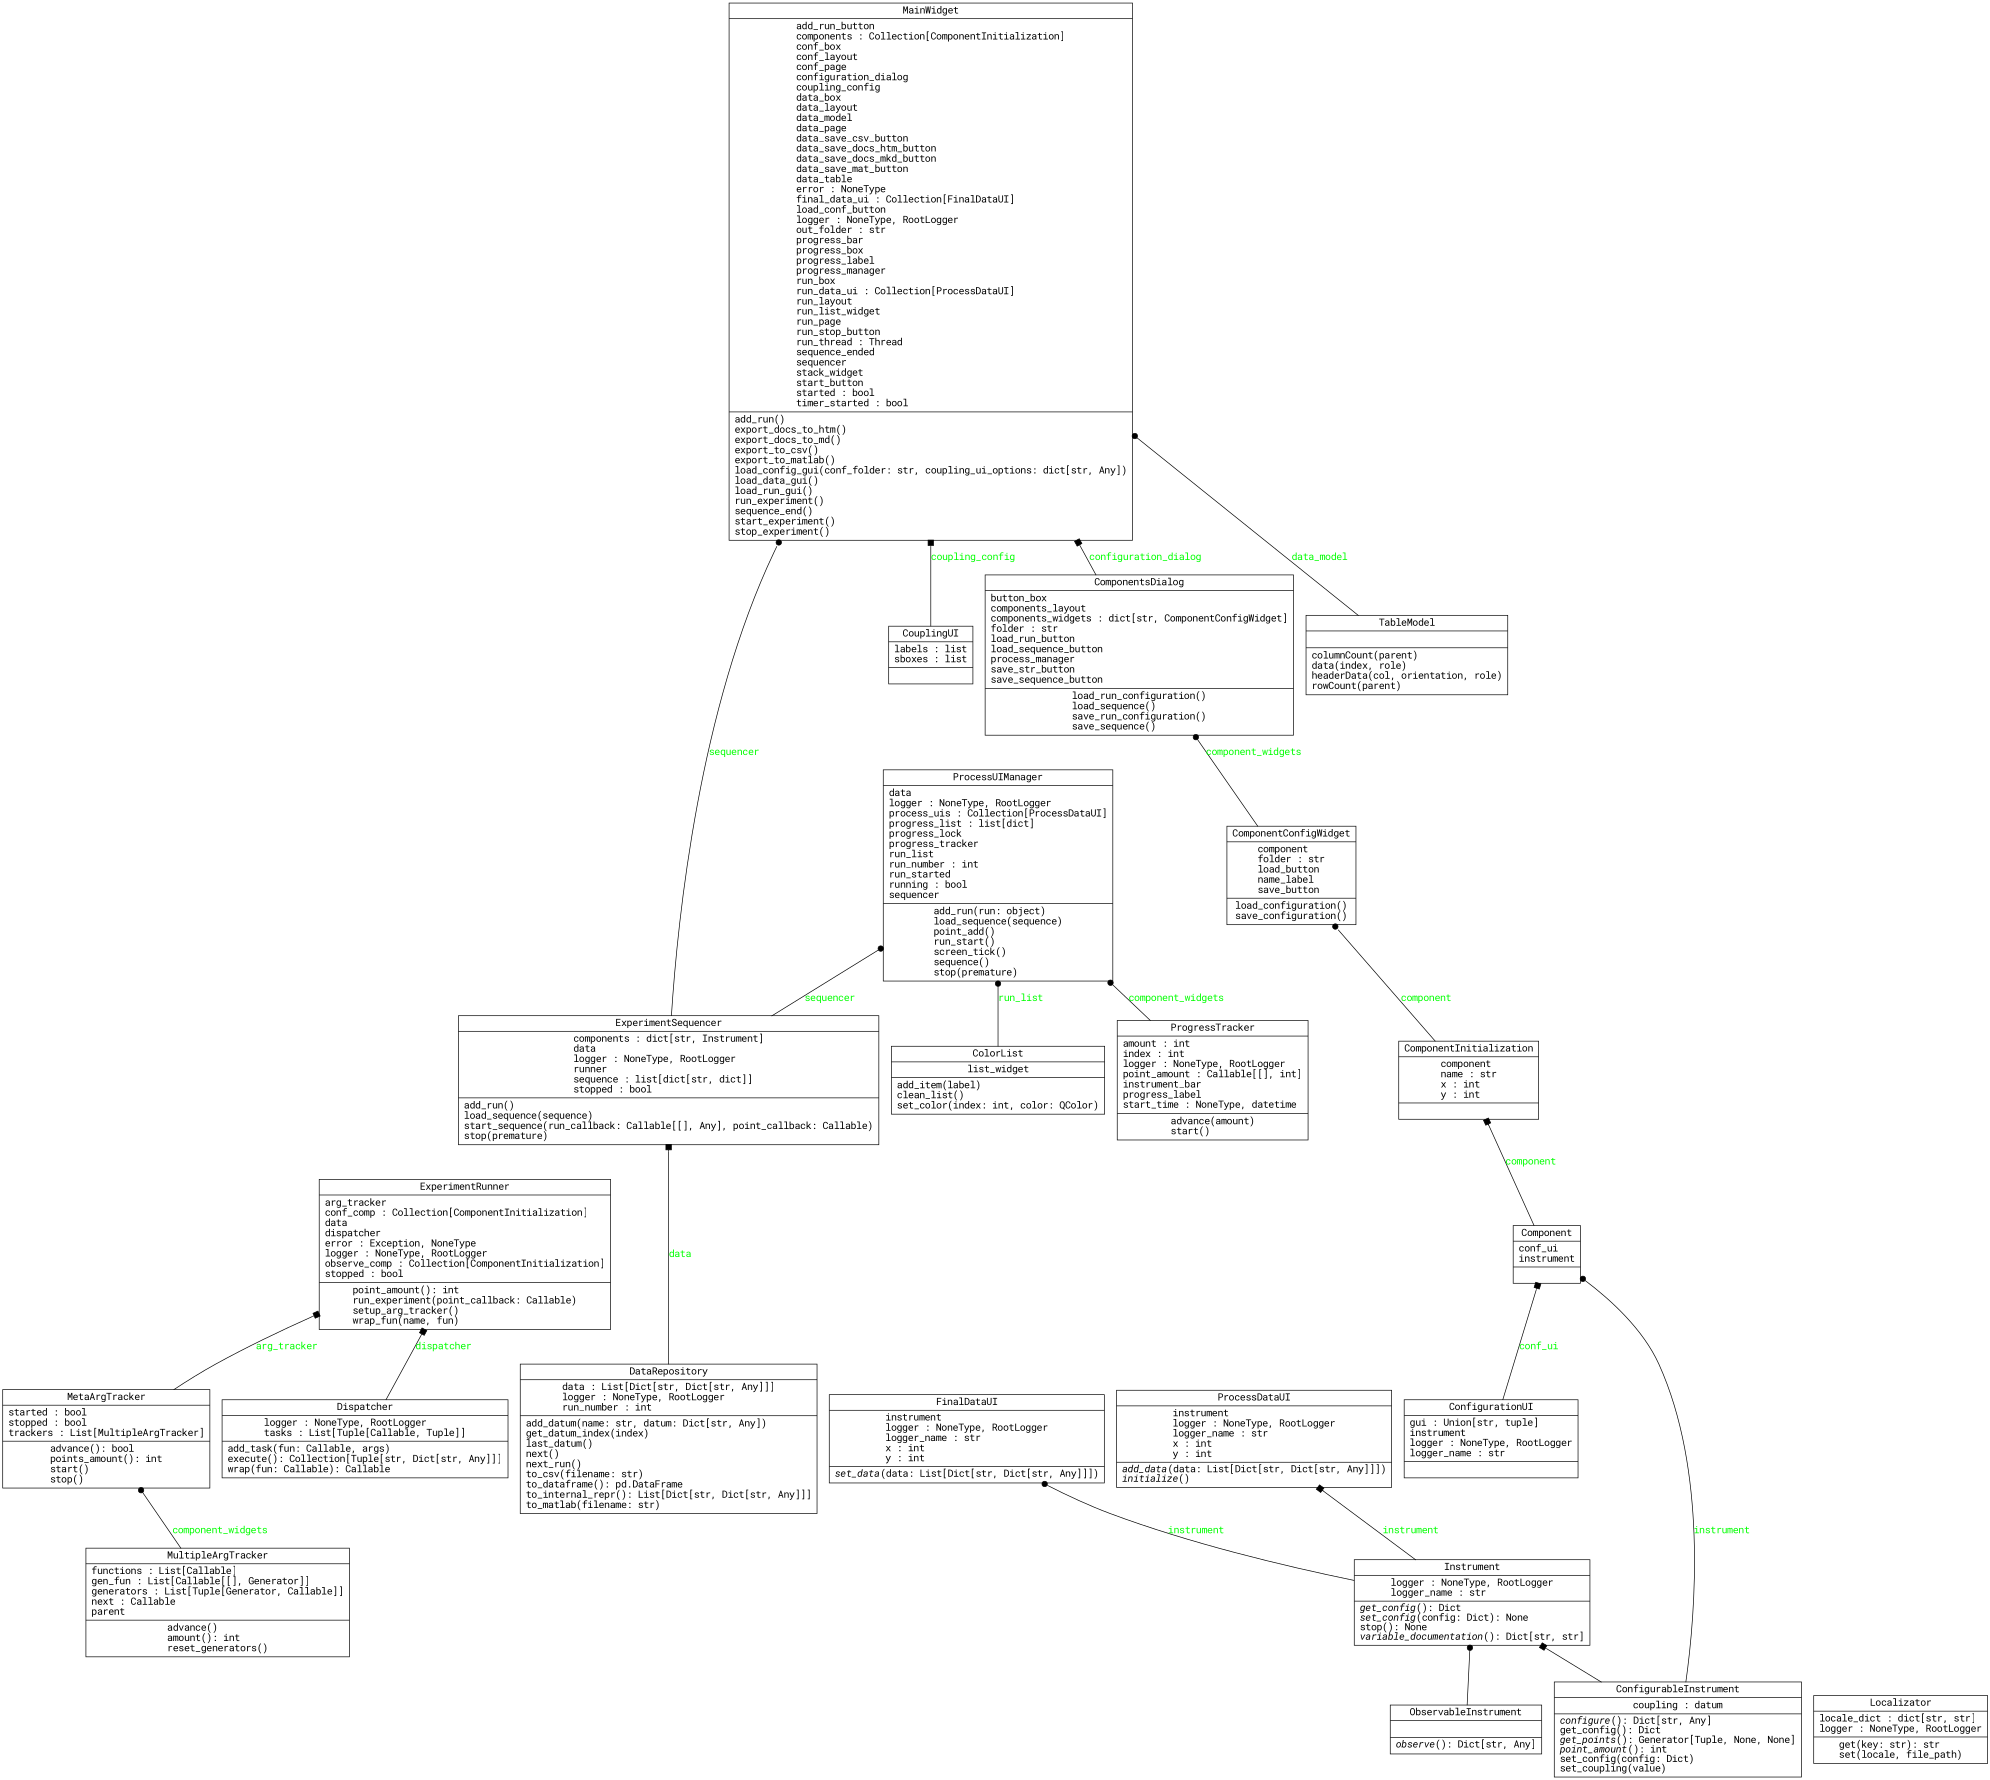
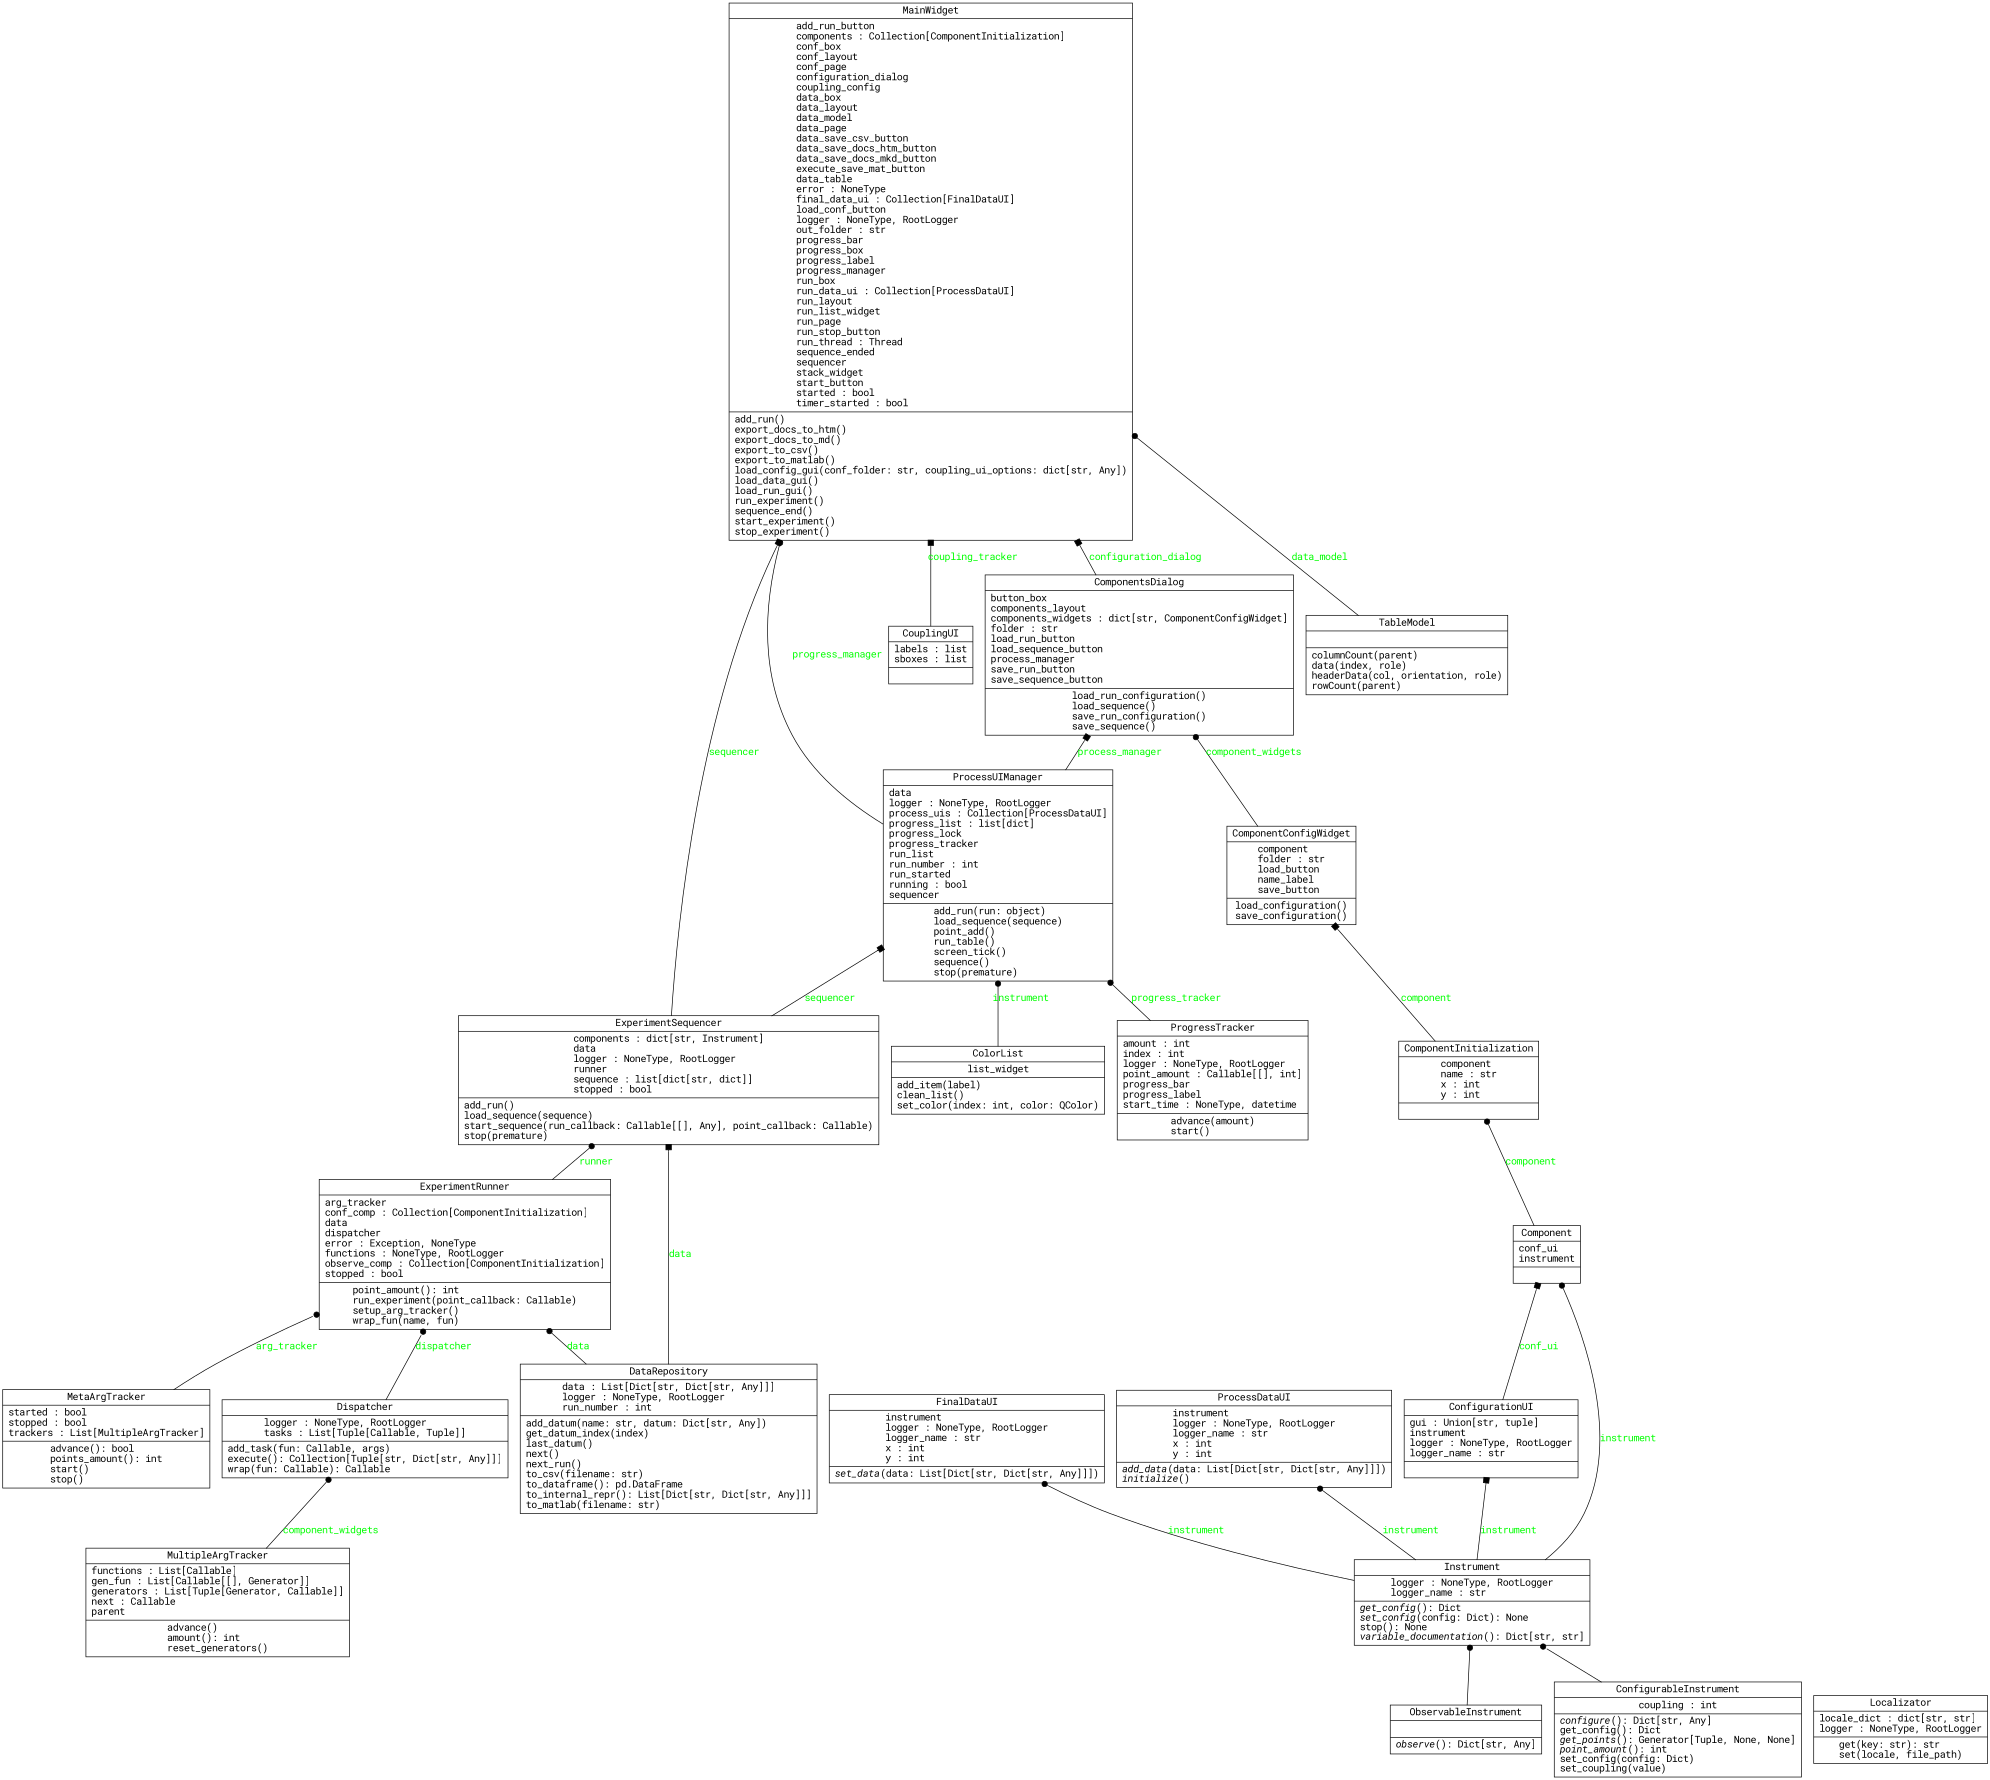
node "MainWidget": text "data_save_mat_button" -> "execute_save_mat_button"
edge "CouplingUI" -> "MainWidget": label "coupling_config" -> "coupling_tracker"
node "ComponentsDialog": text "save_str_button" -> "save_run_button"
edge "ProcessUIManager" -> "MainWidget": added, label "progress_manager"
edge "ProcessUIManager" -> "ComponentsDialog": added, label "process_manager"
edge "ExperimentSequencer" -> "MainWidget": arrowhead dot -> box
node "ProcessUIManager": text "run_start()" -> "run_table()"
edge "ExperimentSequencer" -> "ProcessUIManager": arrowhead dot -> box
edge "ComponentInitialization" -> "ComponentConfigWidget": arrowhead dot -> box
edge "ColorList" -> "ProcessUIManager": label "run_list" -> "instrument"
edge "ProgressTracker" -> "ProcessUIManager": label "component_widgets" -> "progress_tracker"
node "ProgressTracker": text "instrument_bar" -> "progress_bar"
edge "ExperimentRunner" -> "ExperimentSequencer": added, label "runner"
edge "Component" -> "ComponentInitialization": arrowhead box -> dot
node "ExperimentRunner": text "logger : NoneType, RootLogger" -> "functions : NoneType, RootLogger"
edge "DataRepository" -> "ExperimentRunner": added, label "data"
edge "MetaArgTracker" -> "ExperimentRunner": arrowhead box -> dot
edge "Dispatcher" -> "ExperimentRunner": arrowhead box -> dot
edge "ConfigurableInstrument" -> "Component": now "Instrument" -> "Component"
edge "MultipleArgTracker" -> "MetaArgTracker": now "MultipleArgTracker" -> "Dispatcher"
edge "Instrument" -> "ConfigurationUI": added, label "instrument"
edge "Instrument" -> "ProcessDataUI": arrowhead box -> dot
edge "ConfigurableInstrument" -> "Instrument": arrowhead box -> dot
node "ConfigurableInstrument": text "coupling : datum" -> "coupling : int"
